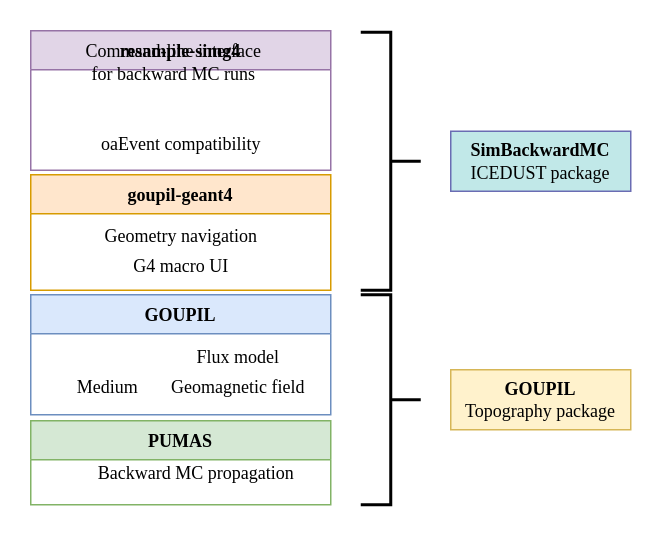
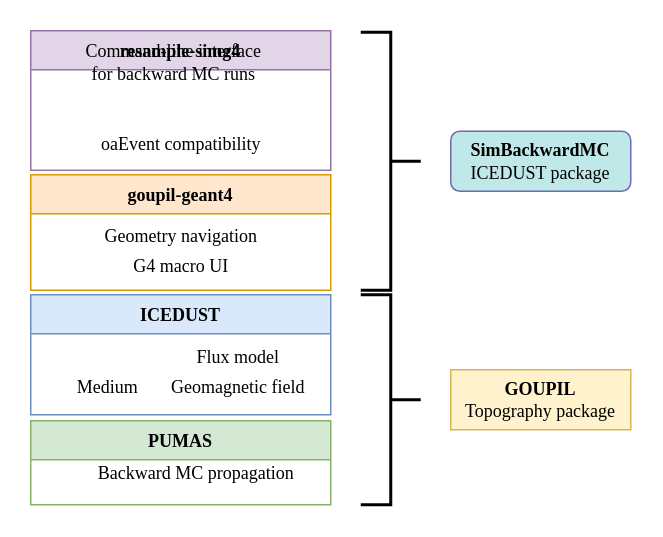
node "SimBackwardMC ICEDUST package": shape rectangle -> rounded rectangle
node "GOUPIL": label "GOUPIL" -> "ICEDUST"
